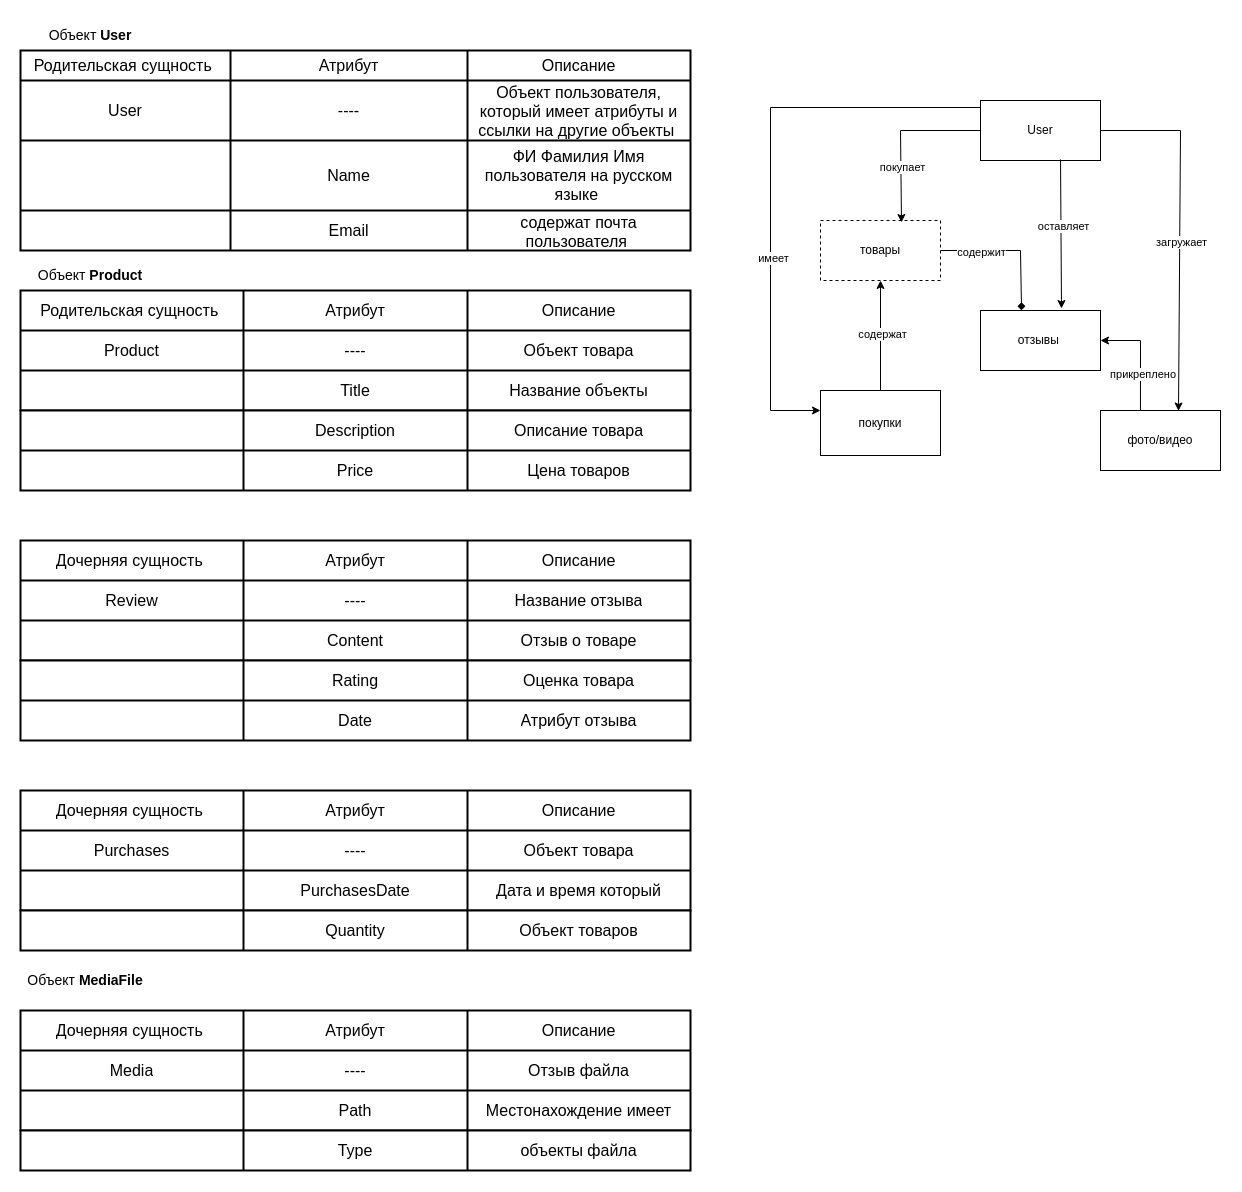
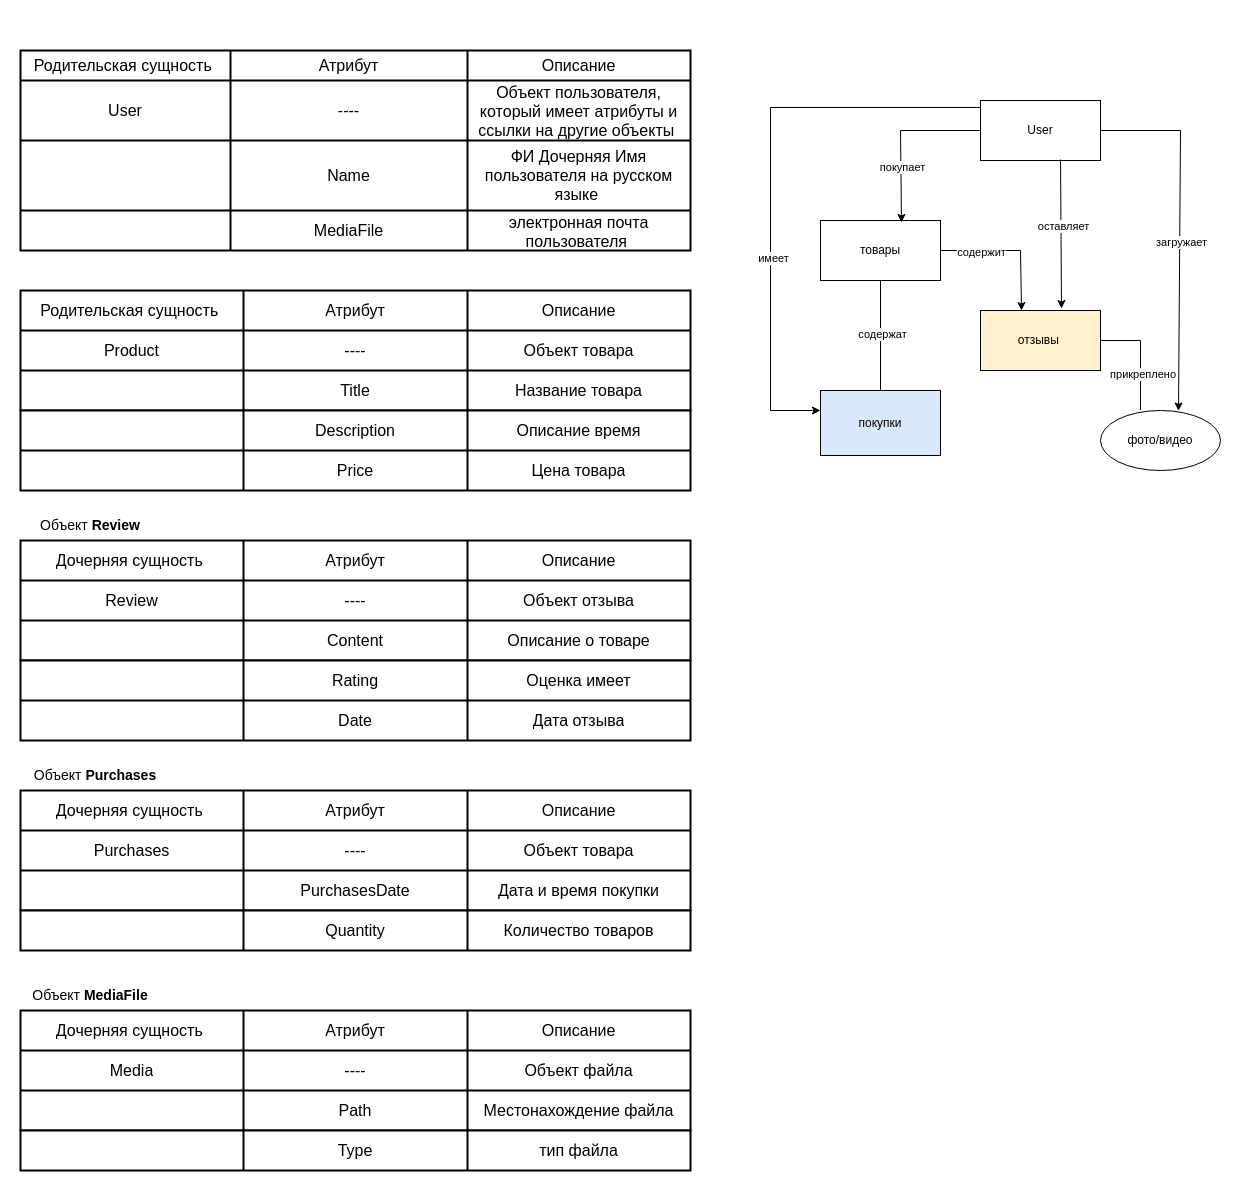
node "Объект User": removed
node "ФИ Фамилия Имя пользователя на русском языке": label "ФИ Фамилия Имя пользователя на русском языке" -> "ФИ Дочерняя Имя пользователя на русском языке"
node "Email": label "Email" -> "MediaFile"
node "содержат почта пользователя": label "содержат почта пользователя" -> "электронная почта пользователя"
node "товары": style dashed -> solid
node "Объект Product": removed
edge "покупки" -> "товары": arrowhead classic -> none
edge "товары" -> "отзывы": arrowhead diamond -> classic
node "отзывы": fillcolor #ffffff -> #fff2cc
edge "фото/видео" -> "отзывы": arrowhead classic -> none
node "Название объекты": label "Название объекты" -> "Название товара"
node "покупки": fillcolor #ffffff -> #dae8fc
node "Описание товара": label "Описание товара" -> "Описание время"
node "фото/видео": shape rectangle -> ellipse
node "Цена товаров": label "Цена товаров" -> "Цена товара"
node "Объект Review": added
node "Название отзыва": label "Название отзыва" -> "Объект отзыва"
node "Отзыв о товаре": label "Отзыв о товаре" -> "Описание о товаре"
node "Оценка товара": label "Оценка товара" -> "Оценка имеет"
node "Атрибут отзыва": label "Атрибут отзыва" -> "Дата отзыва"
node "Объект Purchases": added
node "Дата и время который": label "Дата и время который" -> "Дата и время покупки"
node "Объект товаров": label "Объект товаров" -> "Количество товаров"
node "Объект MediaFile": moved (86, 981) -> (91, 996)
node "Отзыв файла": label "Отзыв файла" -> "Объект файла"
node "Местонахождение имеет": label "Местонахождение имеет" -> "Местонахождение файла"
node "объекты файла": label "объекты файла" -> "тип файла"
